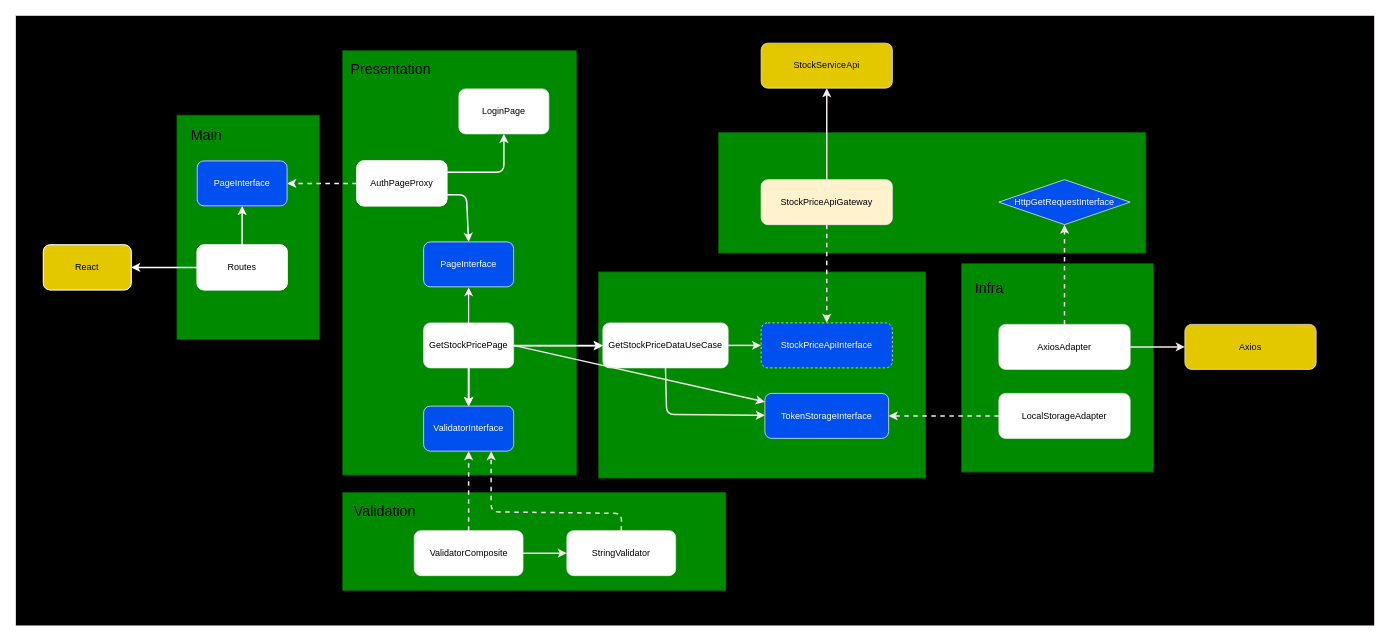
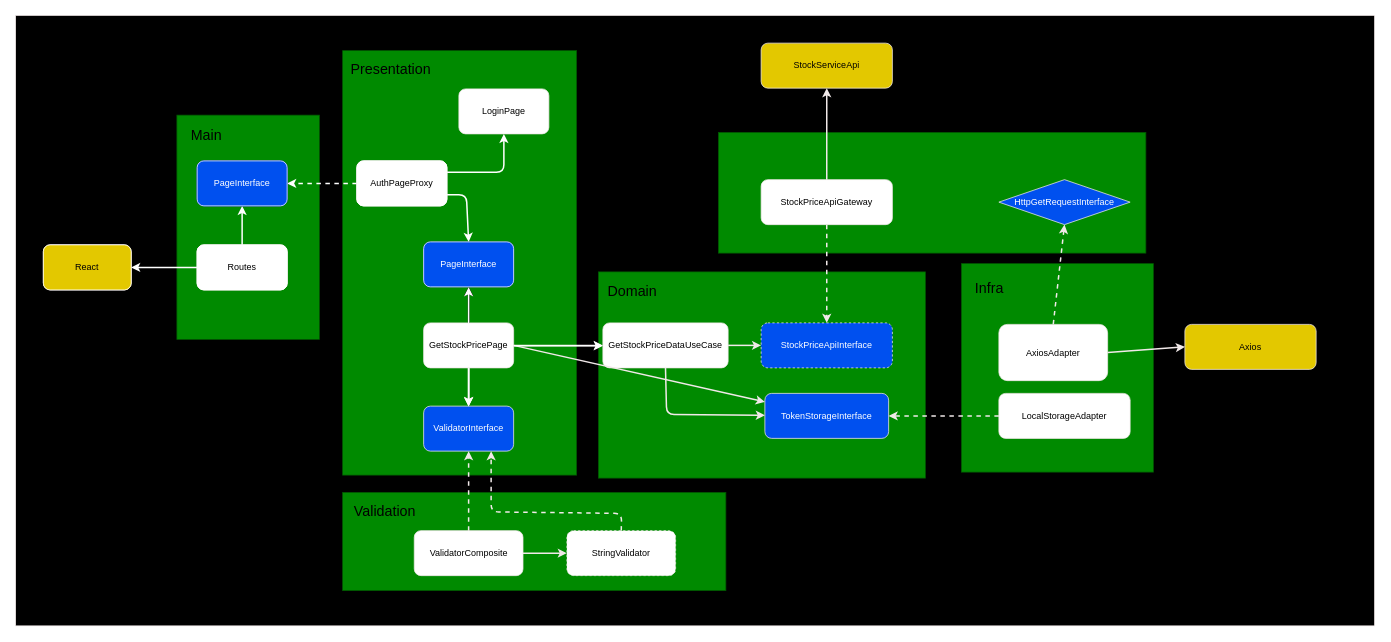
node "StockPriceApiGateway": fillcolor #fff2cc -> #ffffff
node "Domain": added
node "AxiosAdapter": size 131x45 -> 109x56
node "StringValidator": style solid -> dashed
